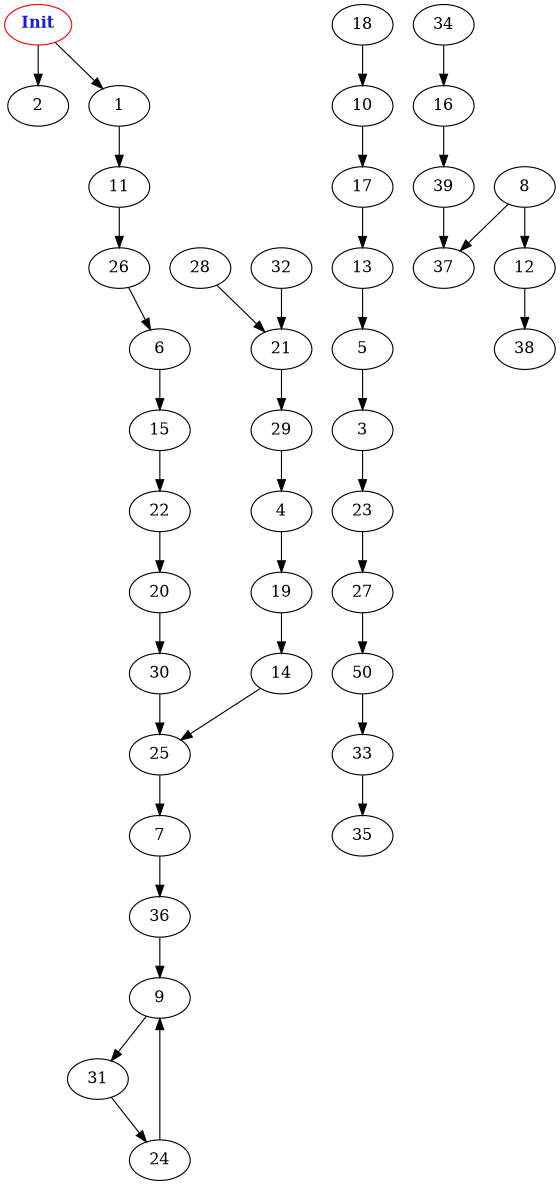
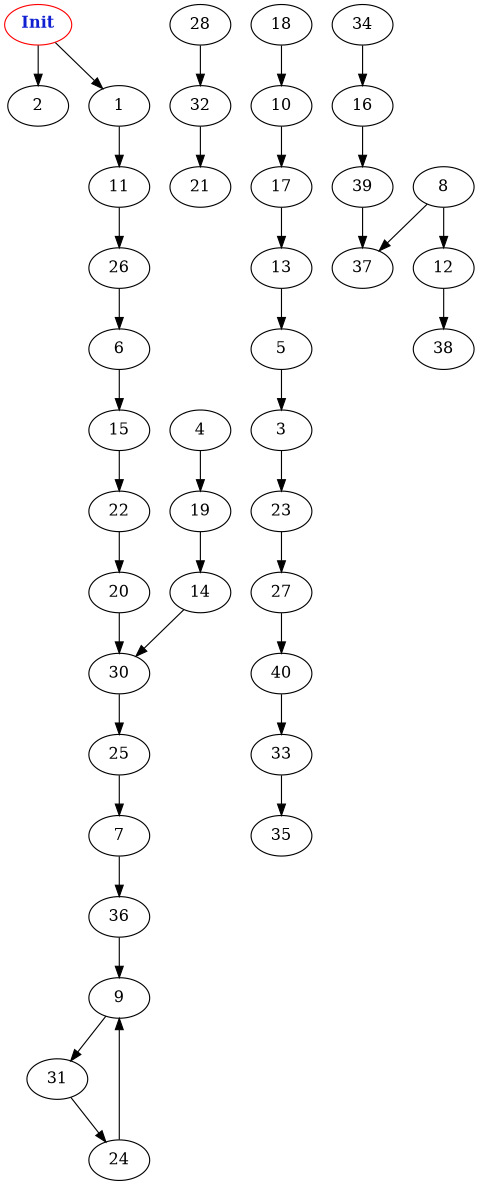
edge "28" -> "21": now "28" -> "32"
node "29": removed
node "50": label "50" -> "40"
edge "14" -> "25": now "14" -> "30"
